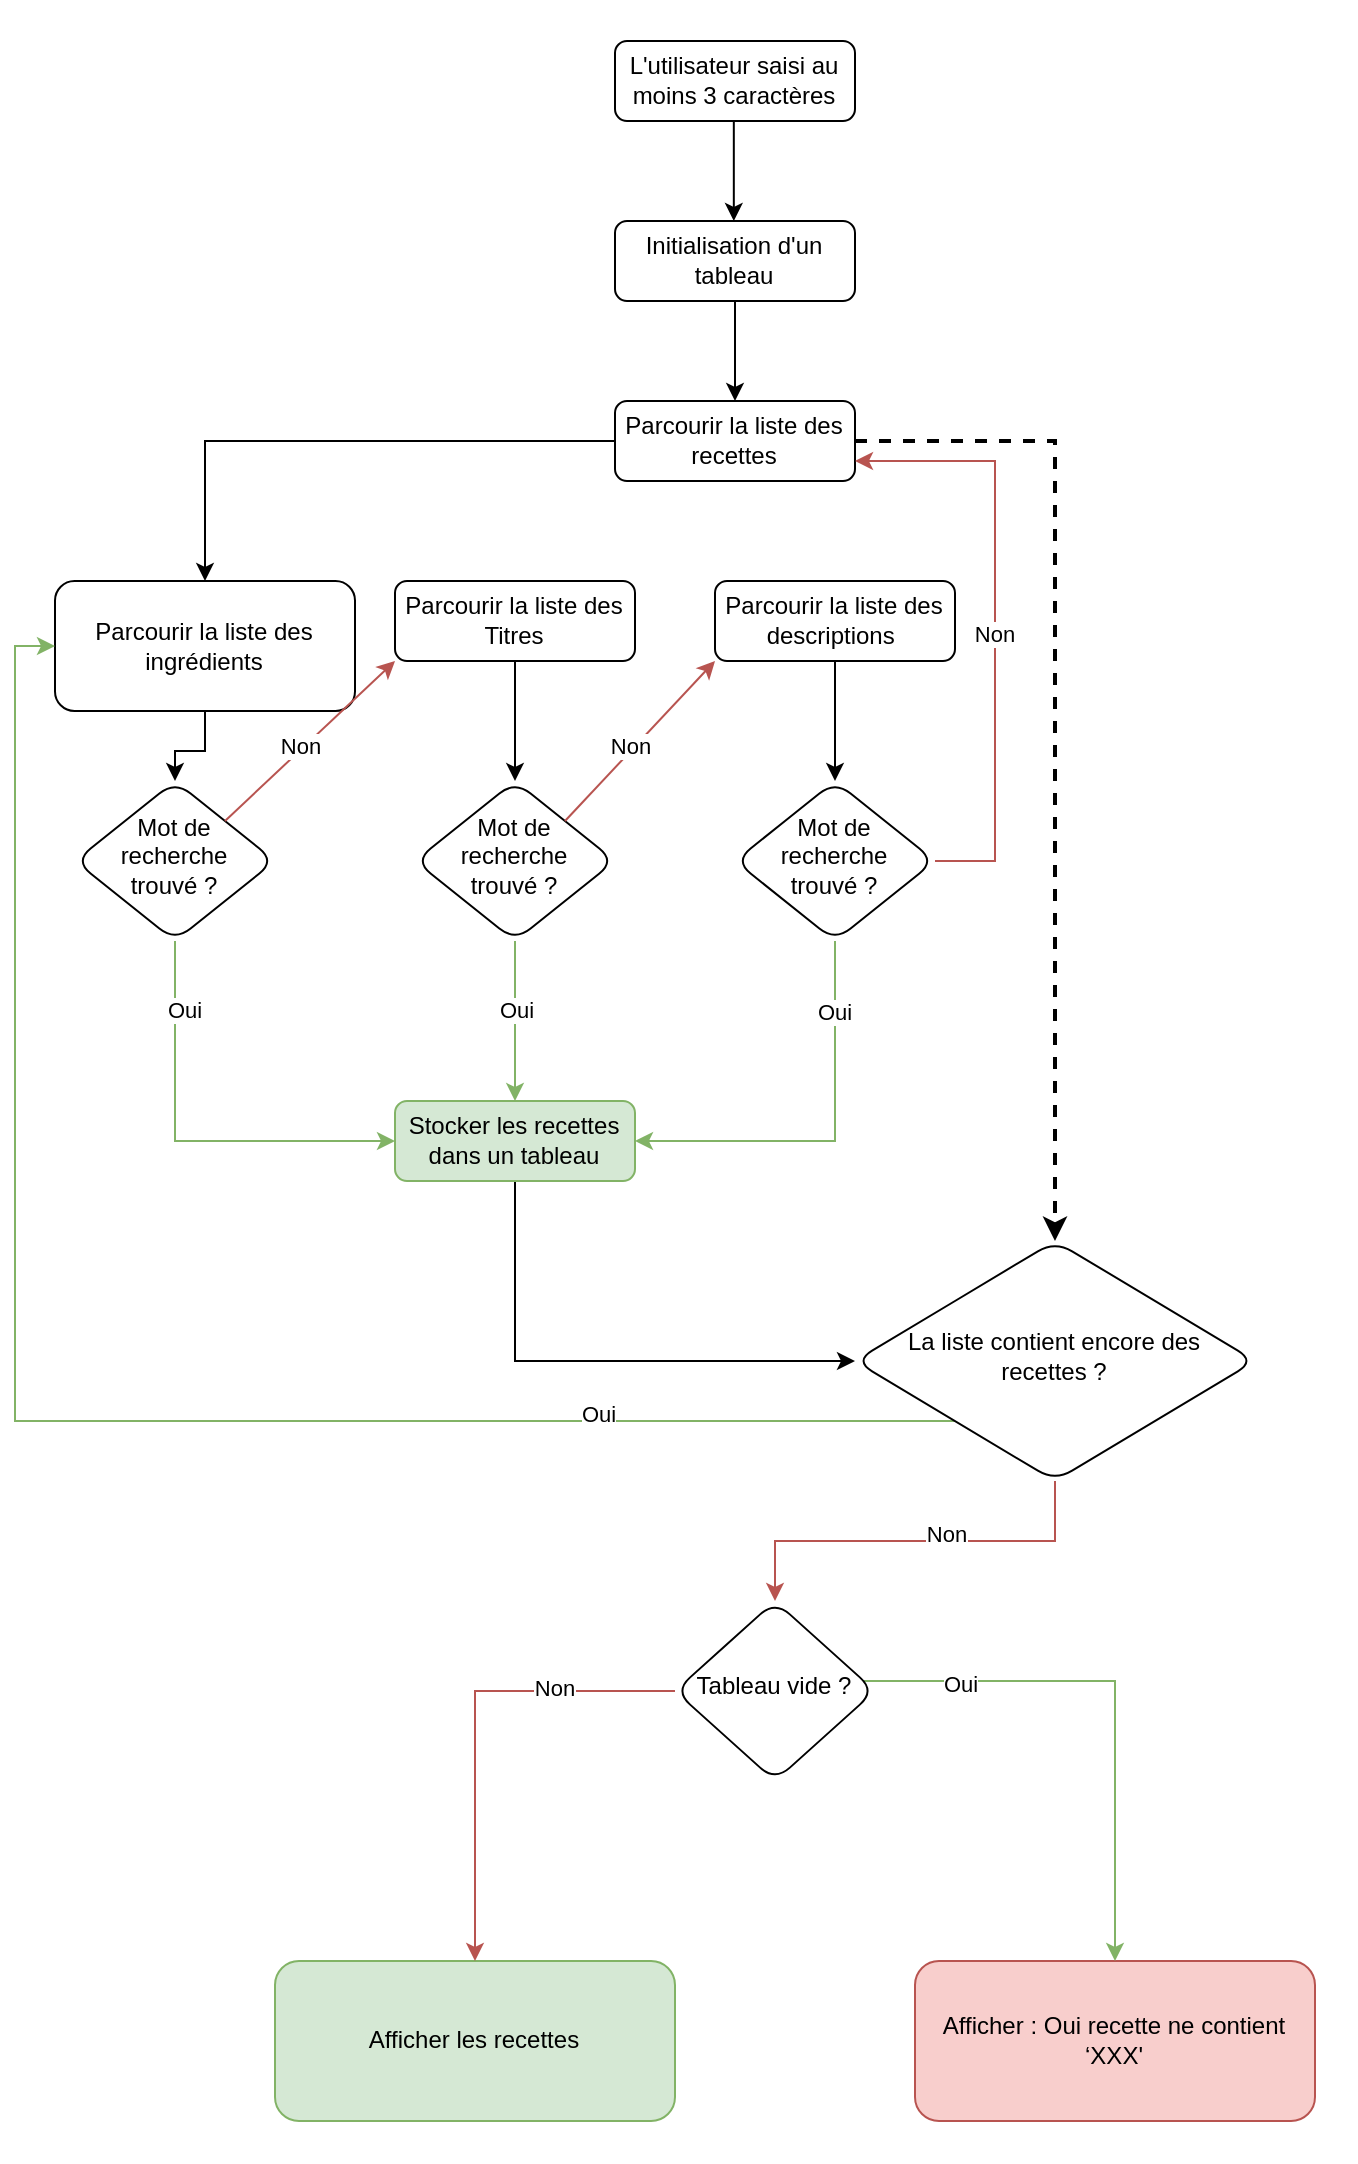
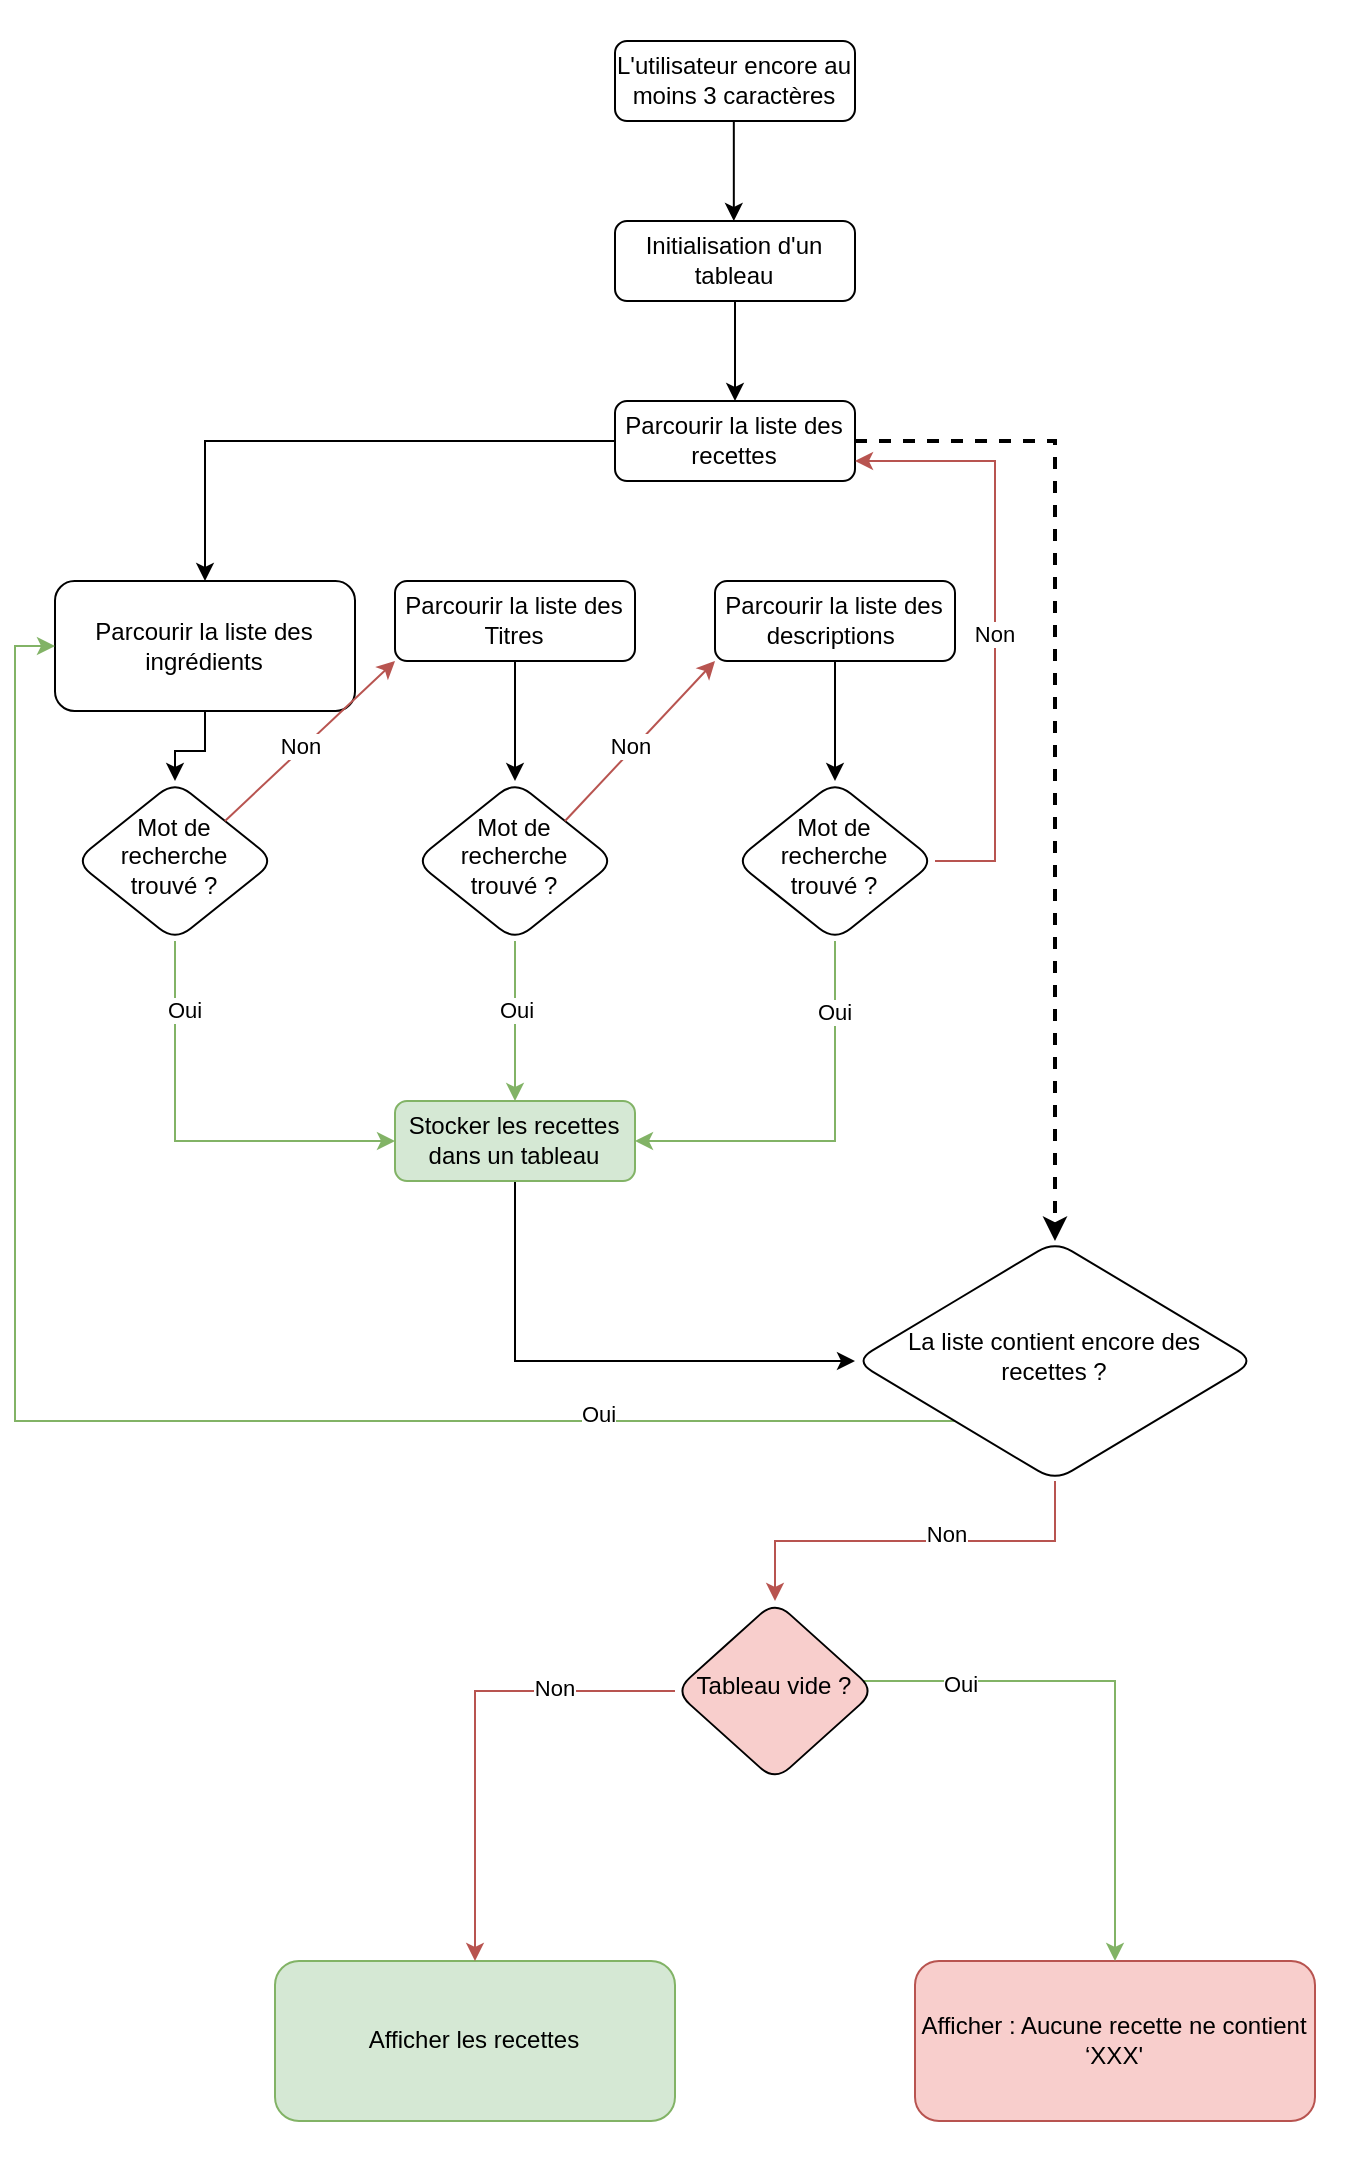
node "L'utilisateur saisi au moins 3 caractères": label "L'utilisateur saisi au moins 3 caractères" -> "L'utilisateur encore au moins 3 caractères"
node "Tableau vide ?": fillcolor #ffffff -> #f8cecc
node "Afficher : Oui recette ne contient ‘XXX'": label "Afficher : Oui recette ne contient ‘XXX'" -> "Afficher : Aucune recette ne contient ‘XXX'"
